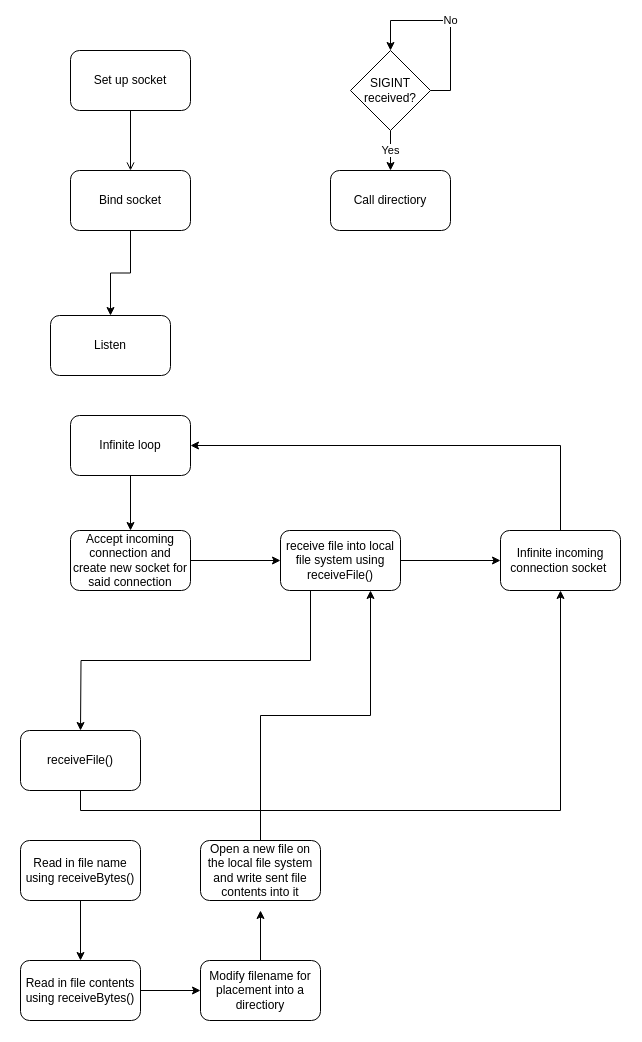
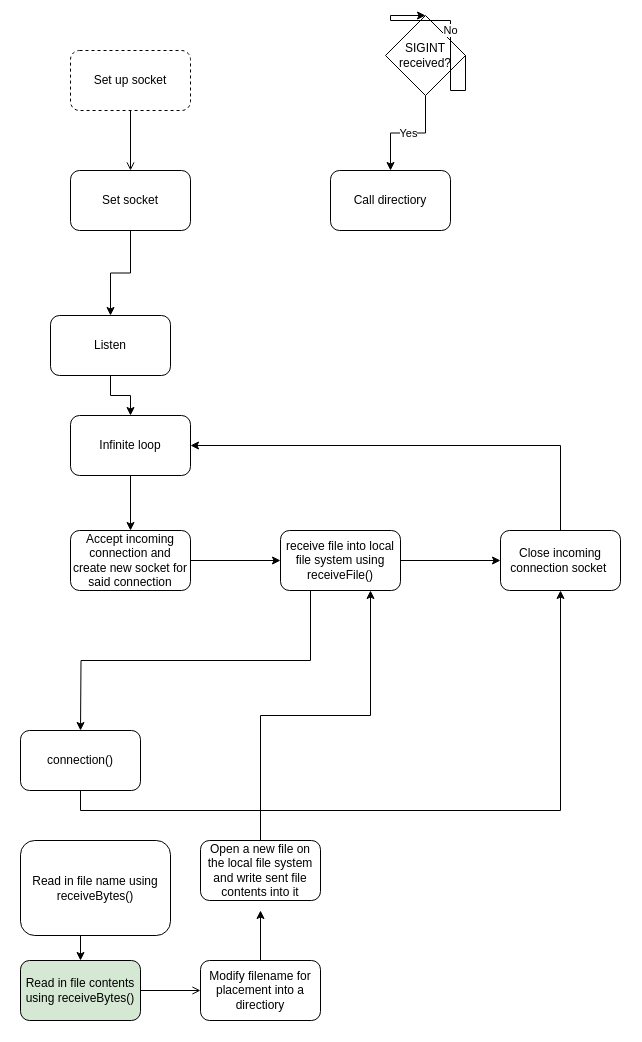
node "Set up socket": style solid -> dashed
node "SIGINT received?": moved (391, 91) -> (426, 56)
node "Bind socket": label "Bind socket" -> "Set socket"
edge "Listen" -> "Infinite loop": added
node "Infinite incoming connection socket": label "Infinite incoming connection socket" -> "Close incoming connection socket"
node "receiveFile()": label "receiveFile()" -> "connection()"
node "Read in file name using receiveBytes()": size 120x60 -> 150x95
node "Read in file contents using receiveBytes()": fillcolor #ffffff -> #d5e8d4
edge "Read in file contents using receiveBytes()" -> "Modify filename for placement into a directiory": arrowhead classic -> open
